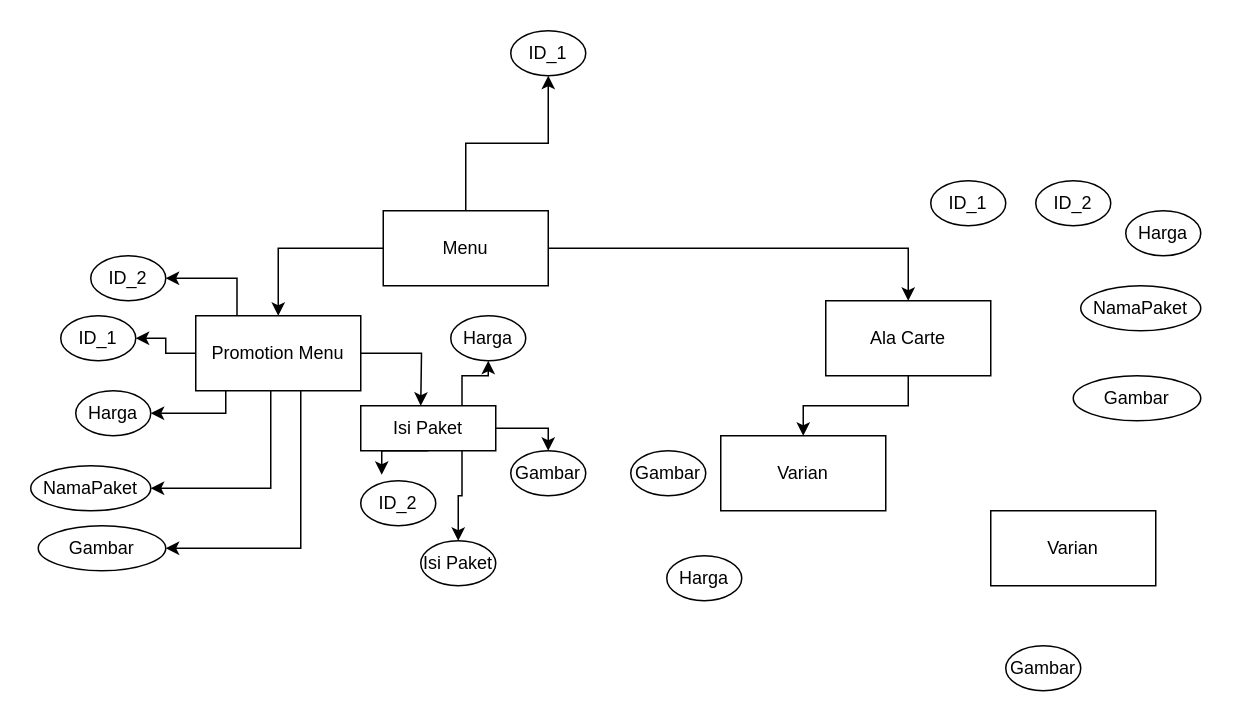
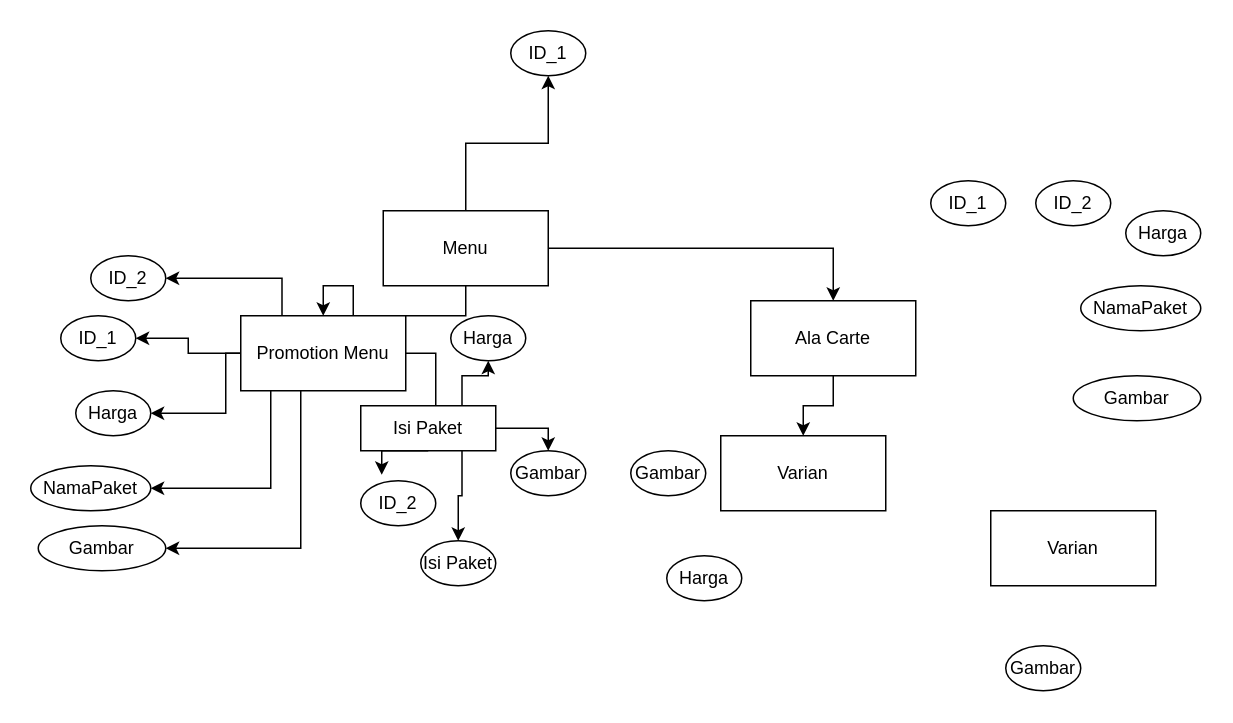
node "Ala Carte": moved (908, 338) -> (833, 338)
node "Promotion Menu": moved (278, 353) -> (323, 353)
